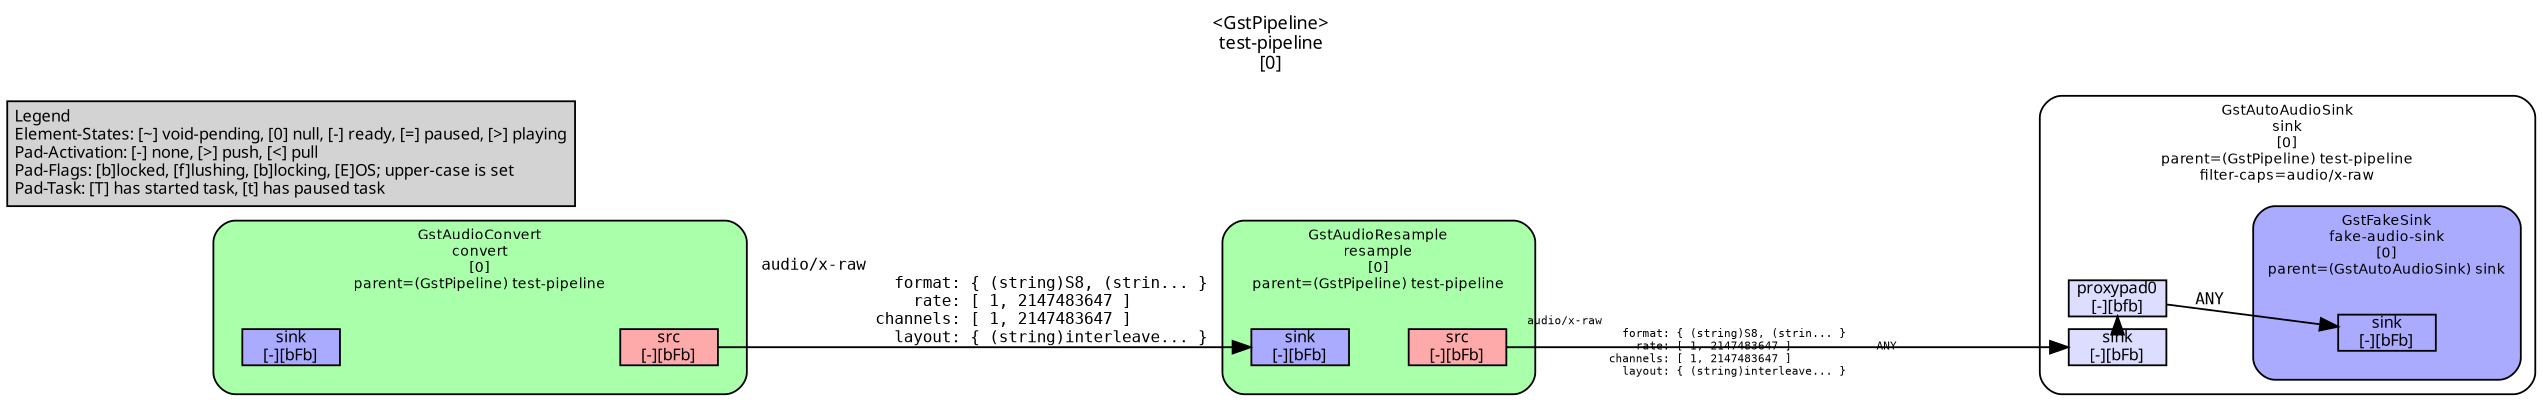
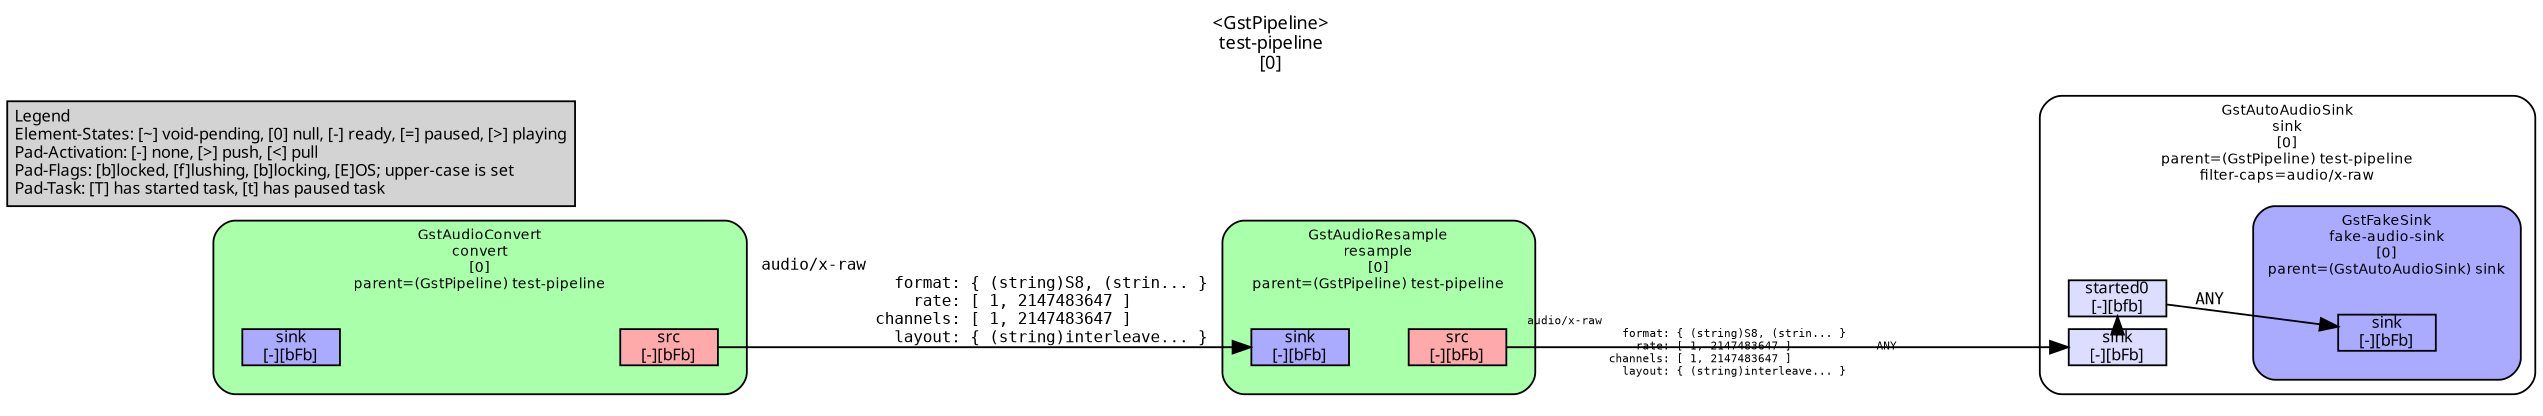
node "proxypad0 [-][bfb]": label "proxypad0 [-][bfb]" -> "started0 [-][bfb]"
